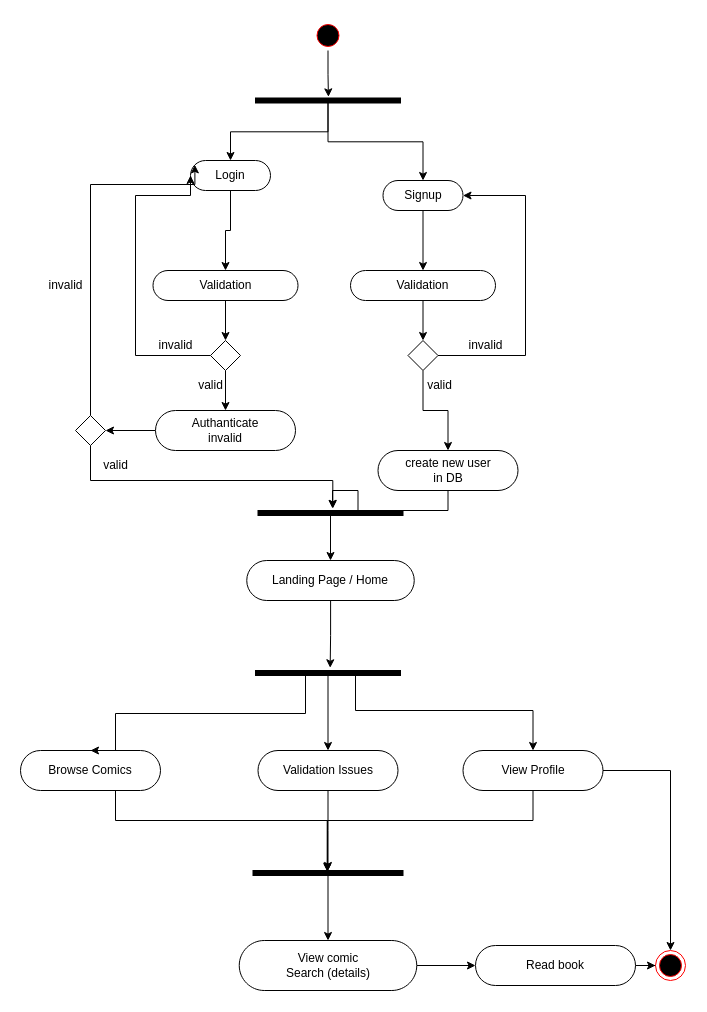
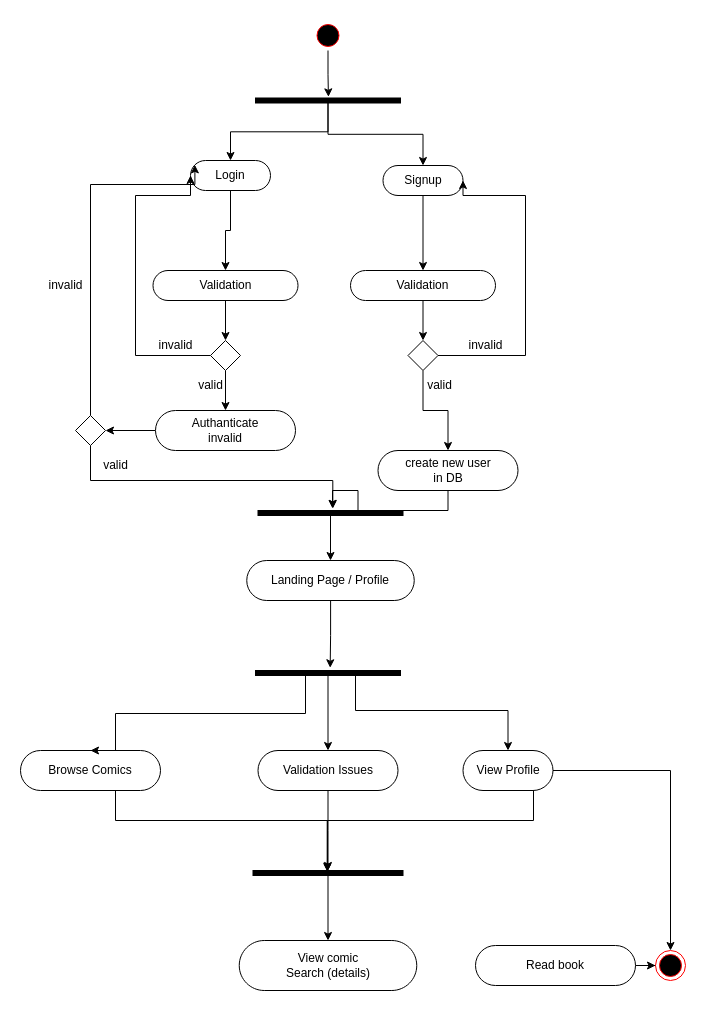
node "Signup": moved (423, 196) -> (423, 181)
node "Landing Page / Home": label "Landing Page / Home" -> "Landing Page / Profile"
node "View Profile": size 140x40 -> 90x40
edge "View comic Search (details)" -> "Read book": removed
